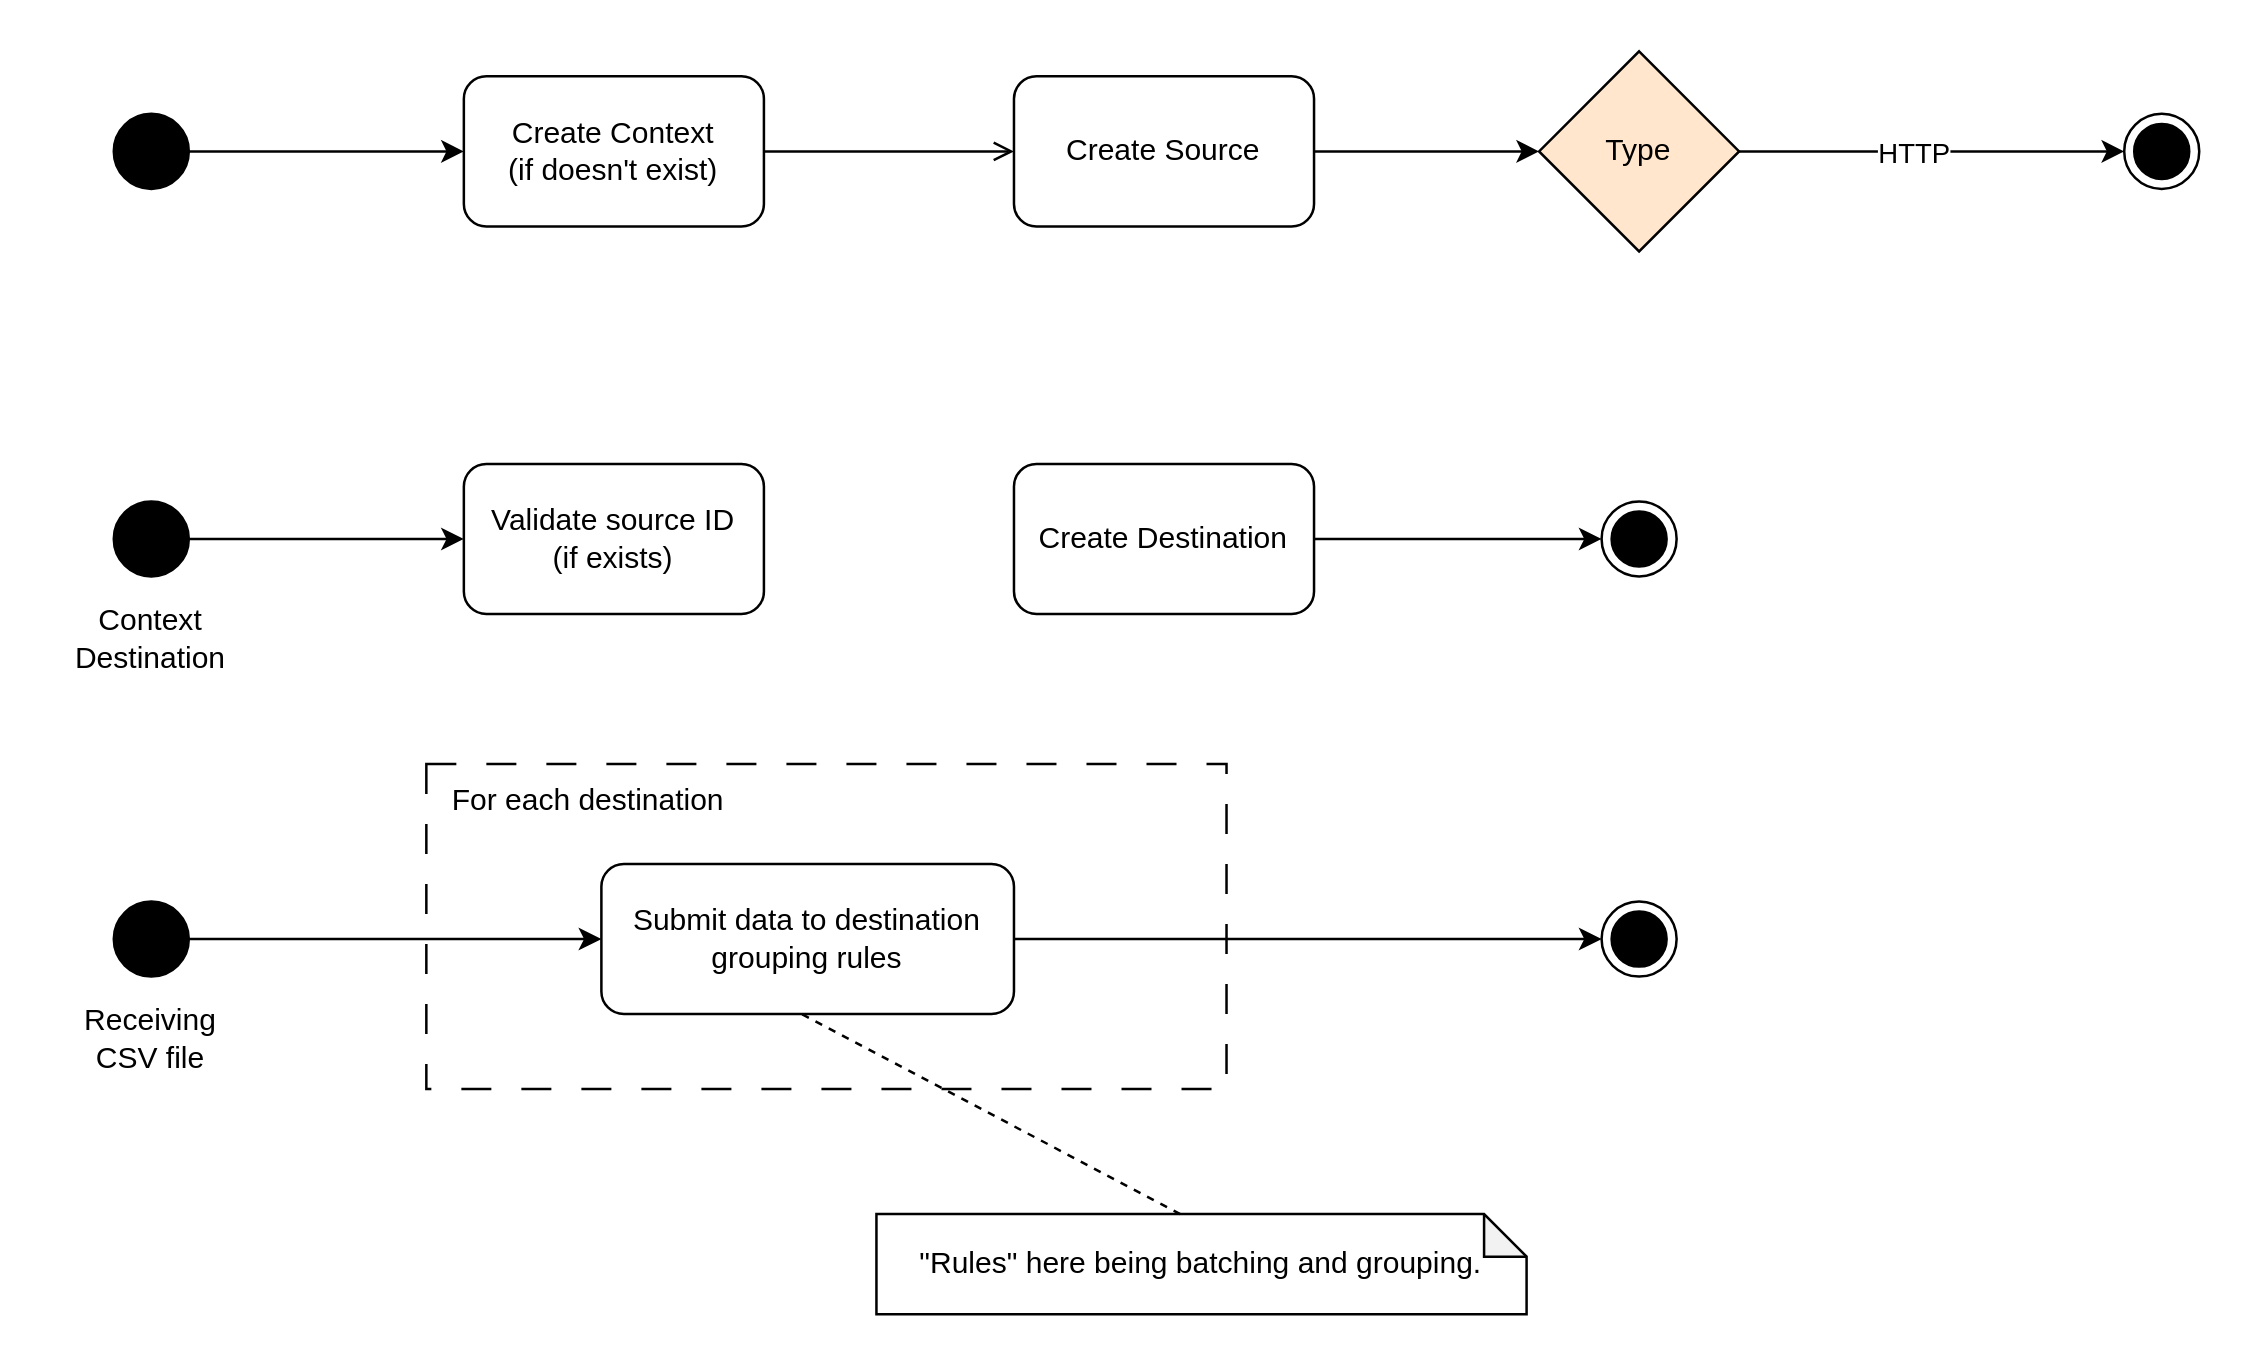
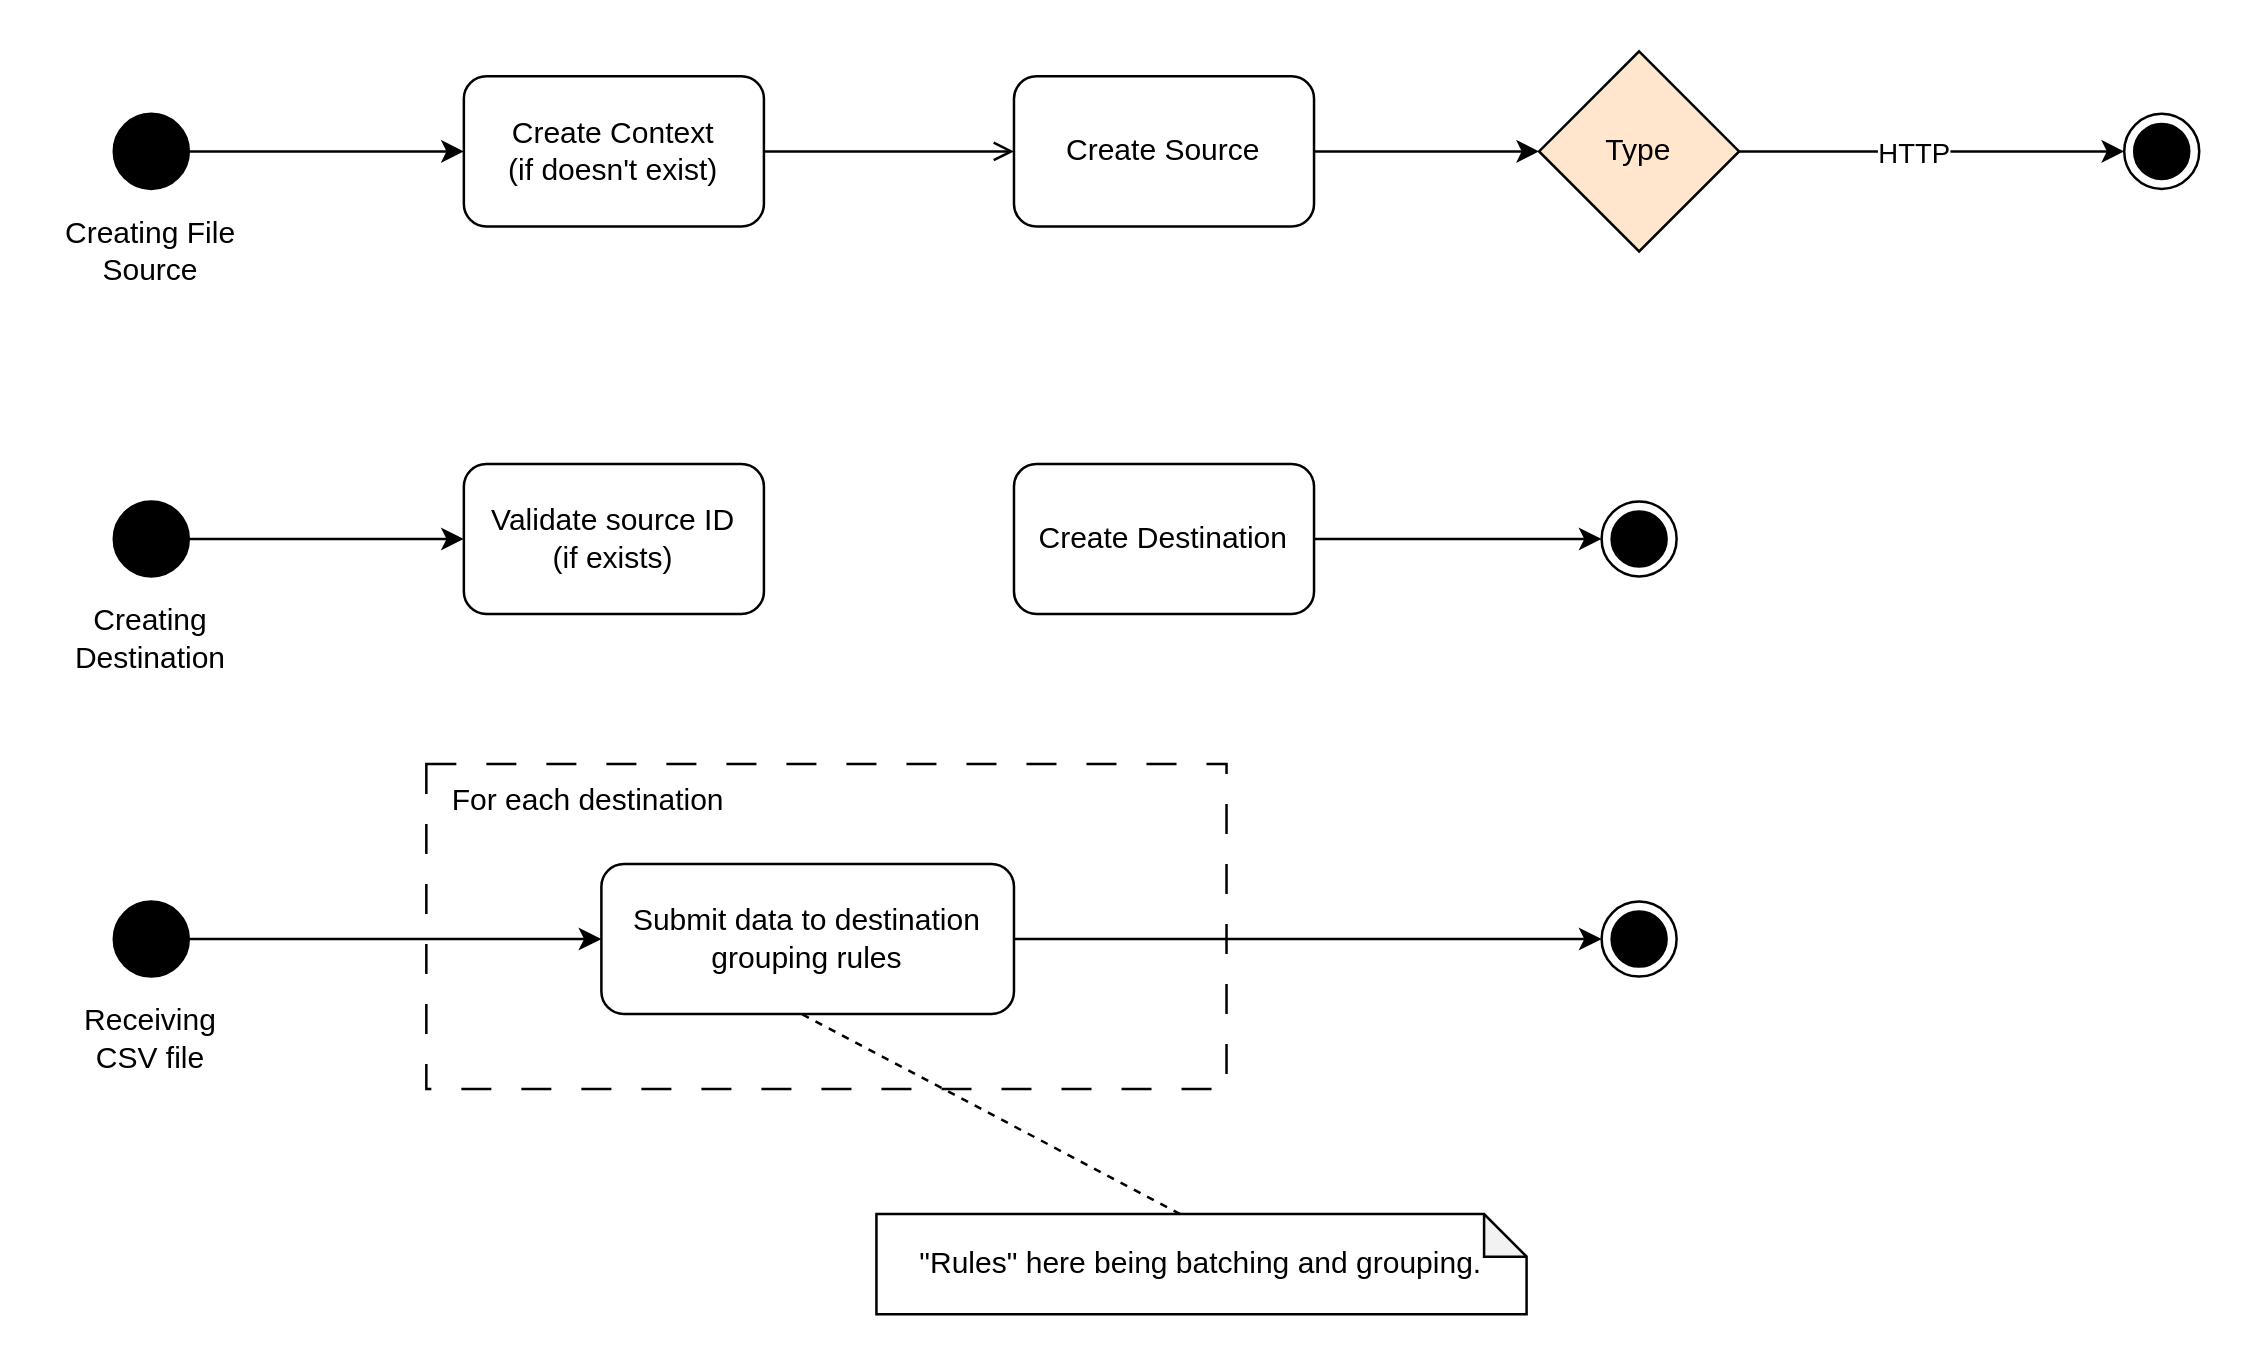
node "Creating File Source": added
node "Context Destination": label "Context Destination" -> "Creating Destination"
